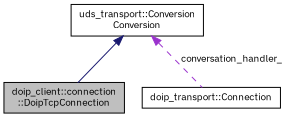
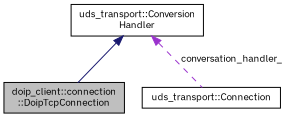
node "uds_transport::Conversion Conversion": label "uds_transport::Conversion Conversion" -> "uds_transport::Conversion Handler"
node "doip_transport::Connection": label "doip_transport::Connection" -> "uds_transport::Connection"
